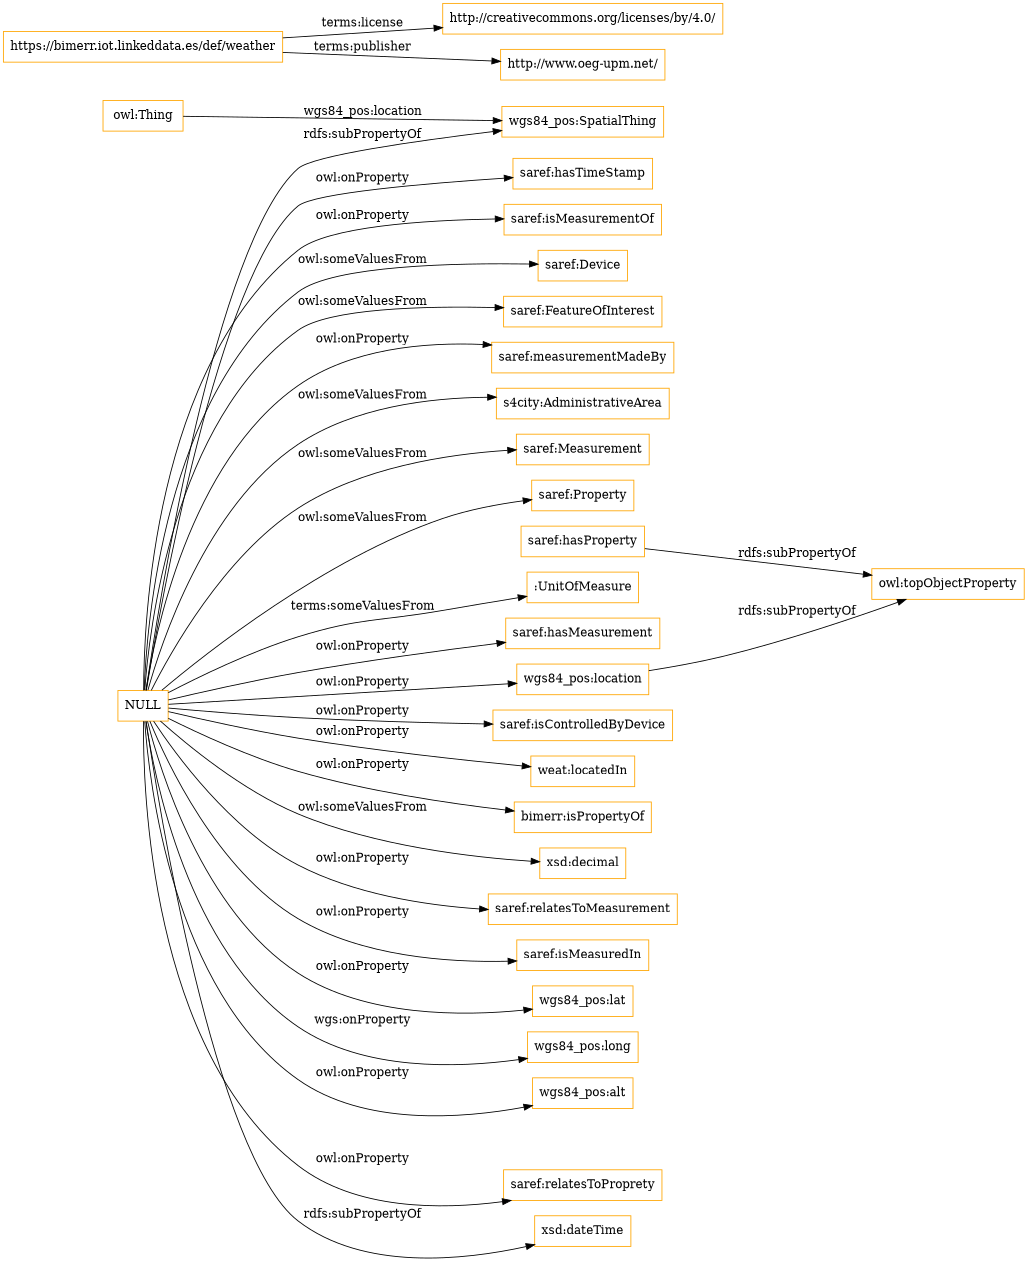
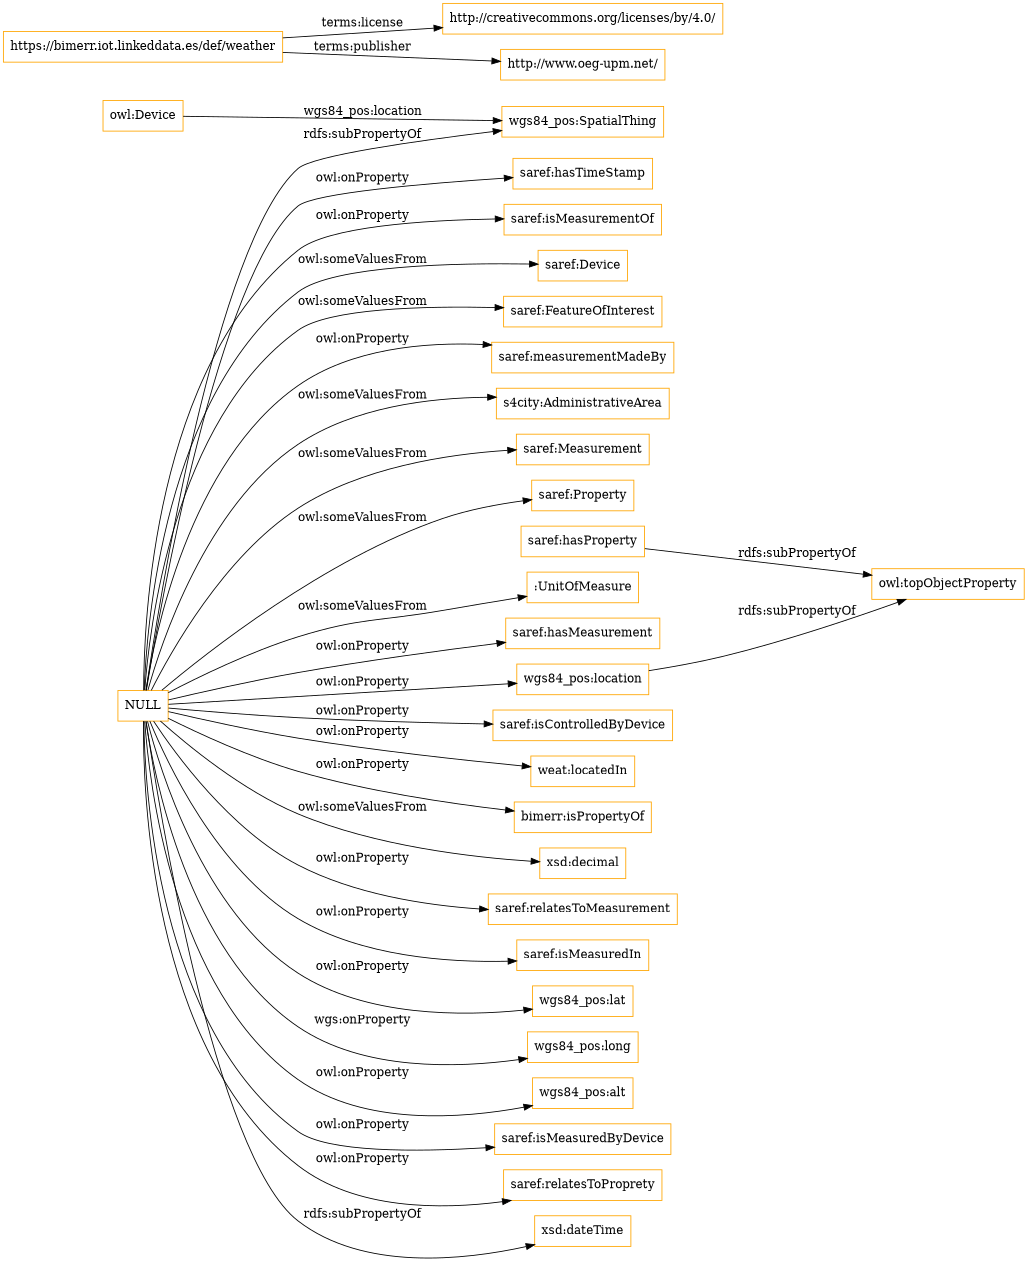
node "owl:Thing": label "owl:Thing" -> "owl:Device"
edge "NULL" -> ":UnitOfMeasure": label "terms:someValuesFrom" -> "owl:someValuesFrom"
node "saref:isMeasuredByDevice": added
